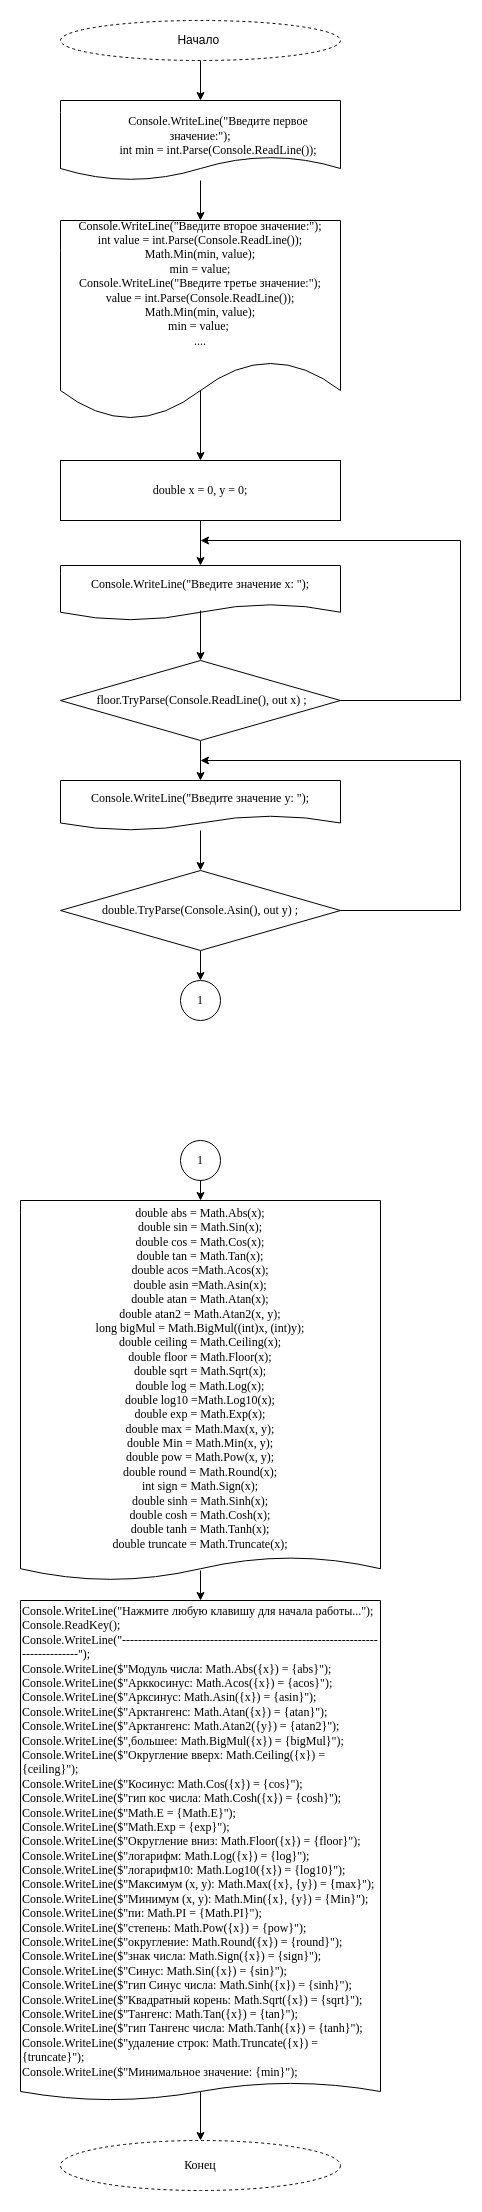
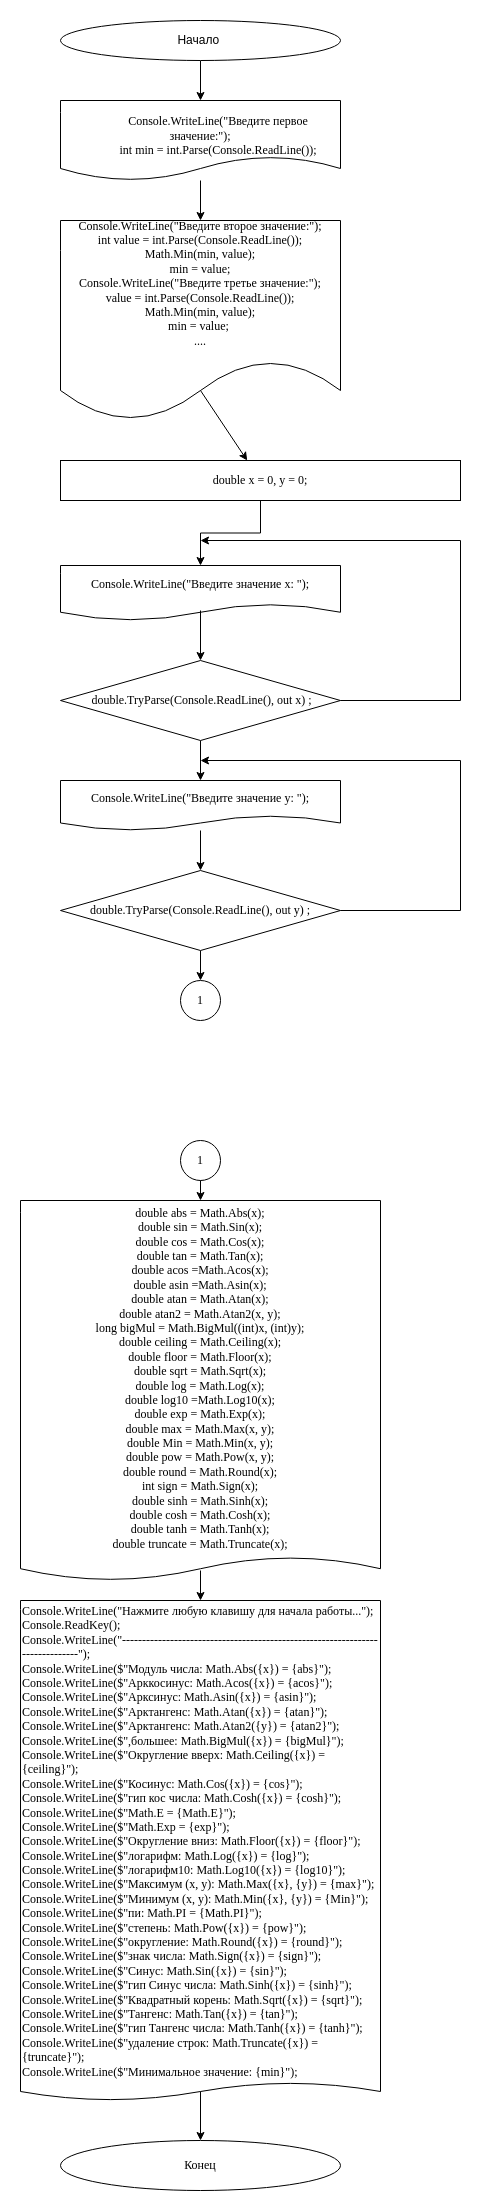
node "Начало": style dashed -> solid
node "double x = 0, y = 0;": size 280x60 -> 400x40
node "floor.TryParse(Console.ReadLine(), out x) ;": label "floor.TryParse(Console.ReadLine(), out x) ;" -> "double.TryParse(Console.ReadLine(), out x) ;"
node "double.TryParse(Console.Asin(), out y) ;": label "double.TryParse(Console.Asin(), out y) ;" -> "double.TryParse(Console.ReadLine(), out y) ;"
node "Конец": style dashed -> solid
